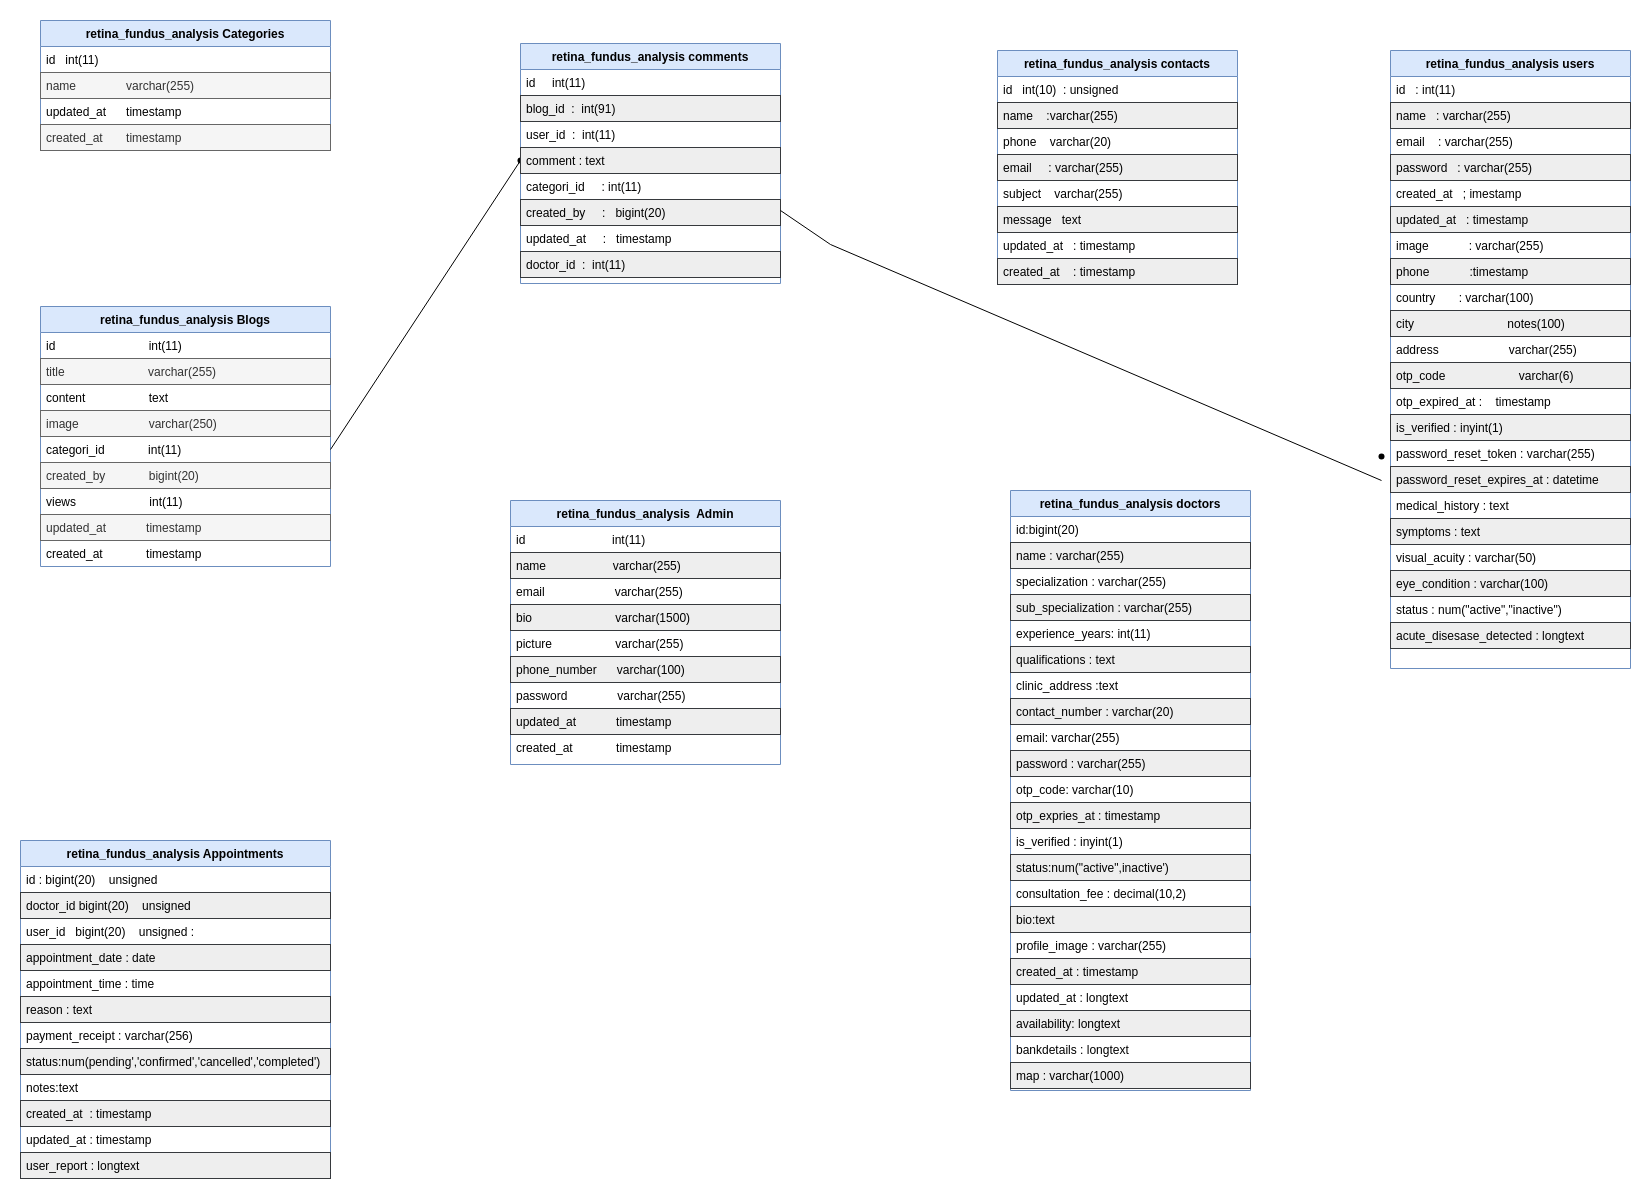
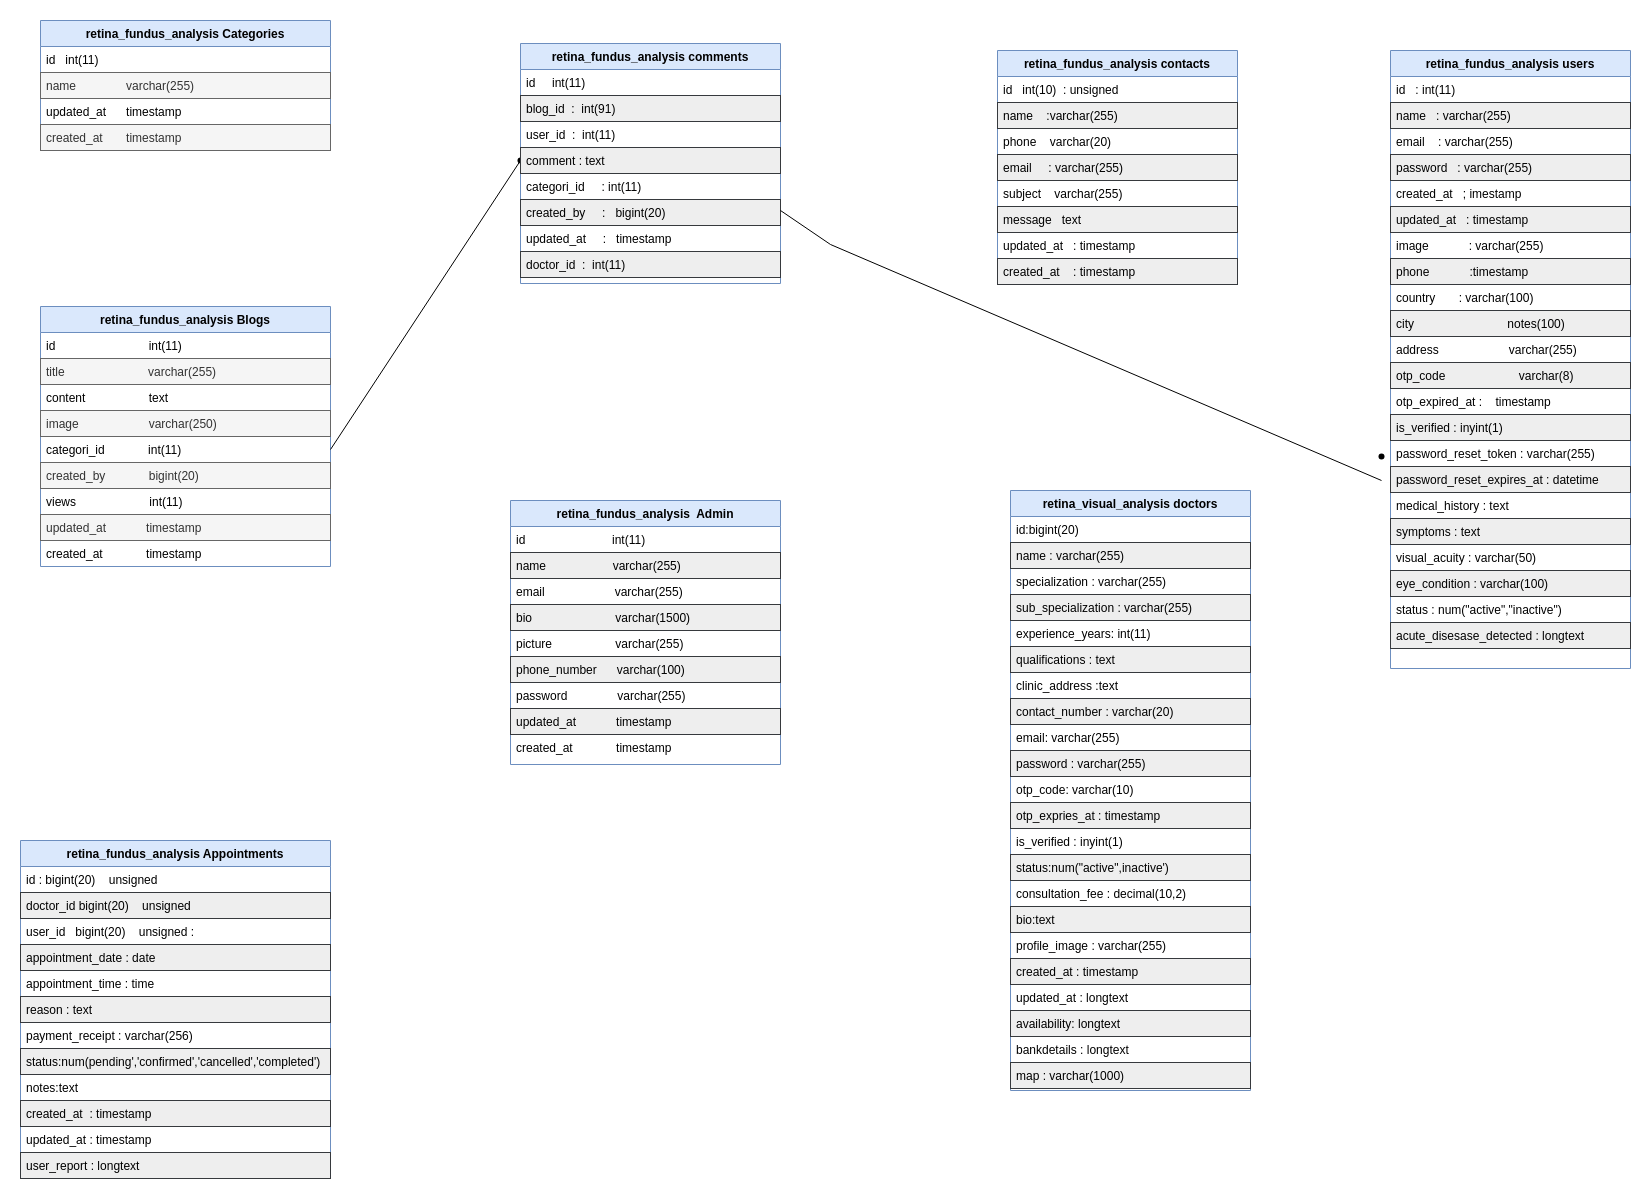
node "otp_code varchar(6)": label "otp_code varchar(6)" -> "otp_code varchar(8)"
node "retina_fundus_analysis doctors": label "retina_fundus_analysis doctors" -> "retina_visual_analysis doctors"
